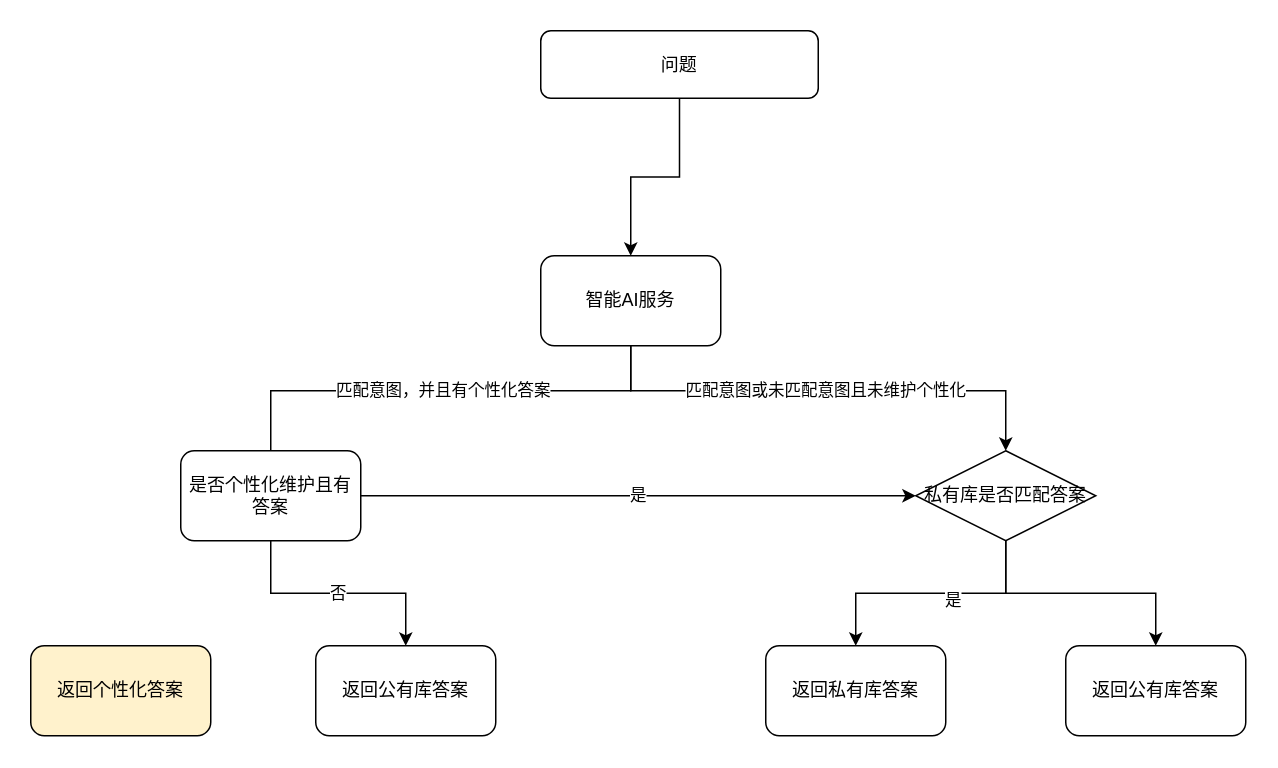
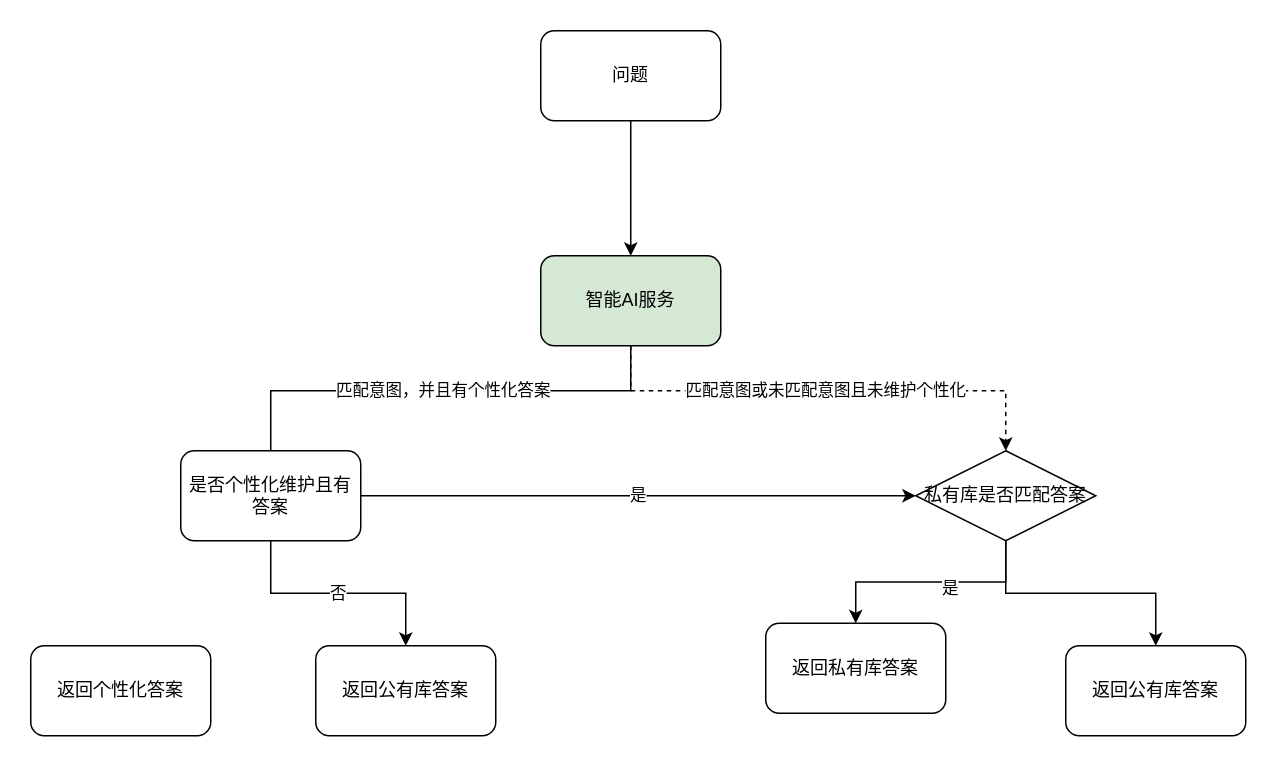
node "问题": size 278x68 -> 180x90
node "智能AI服务": fillcolor #ffffff -> #d5e8d4
edge "智能AI服务" -> "私有库是否匹配答案": style solid -> dashed
node "返回个性化答案": fillcolor #fff2cc -> #ffffff
node "返回私有库答案": moved (856, 691) -> (856, 668)
